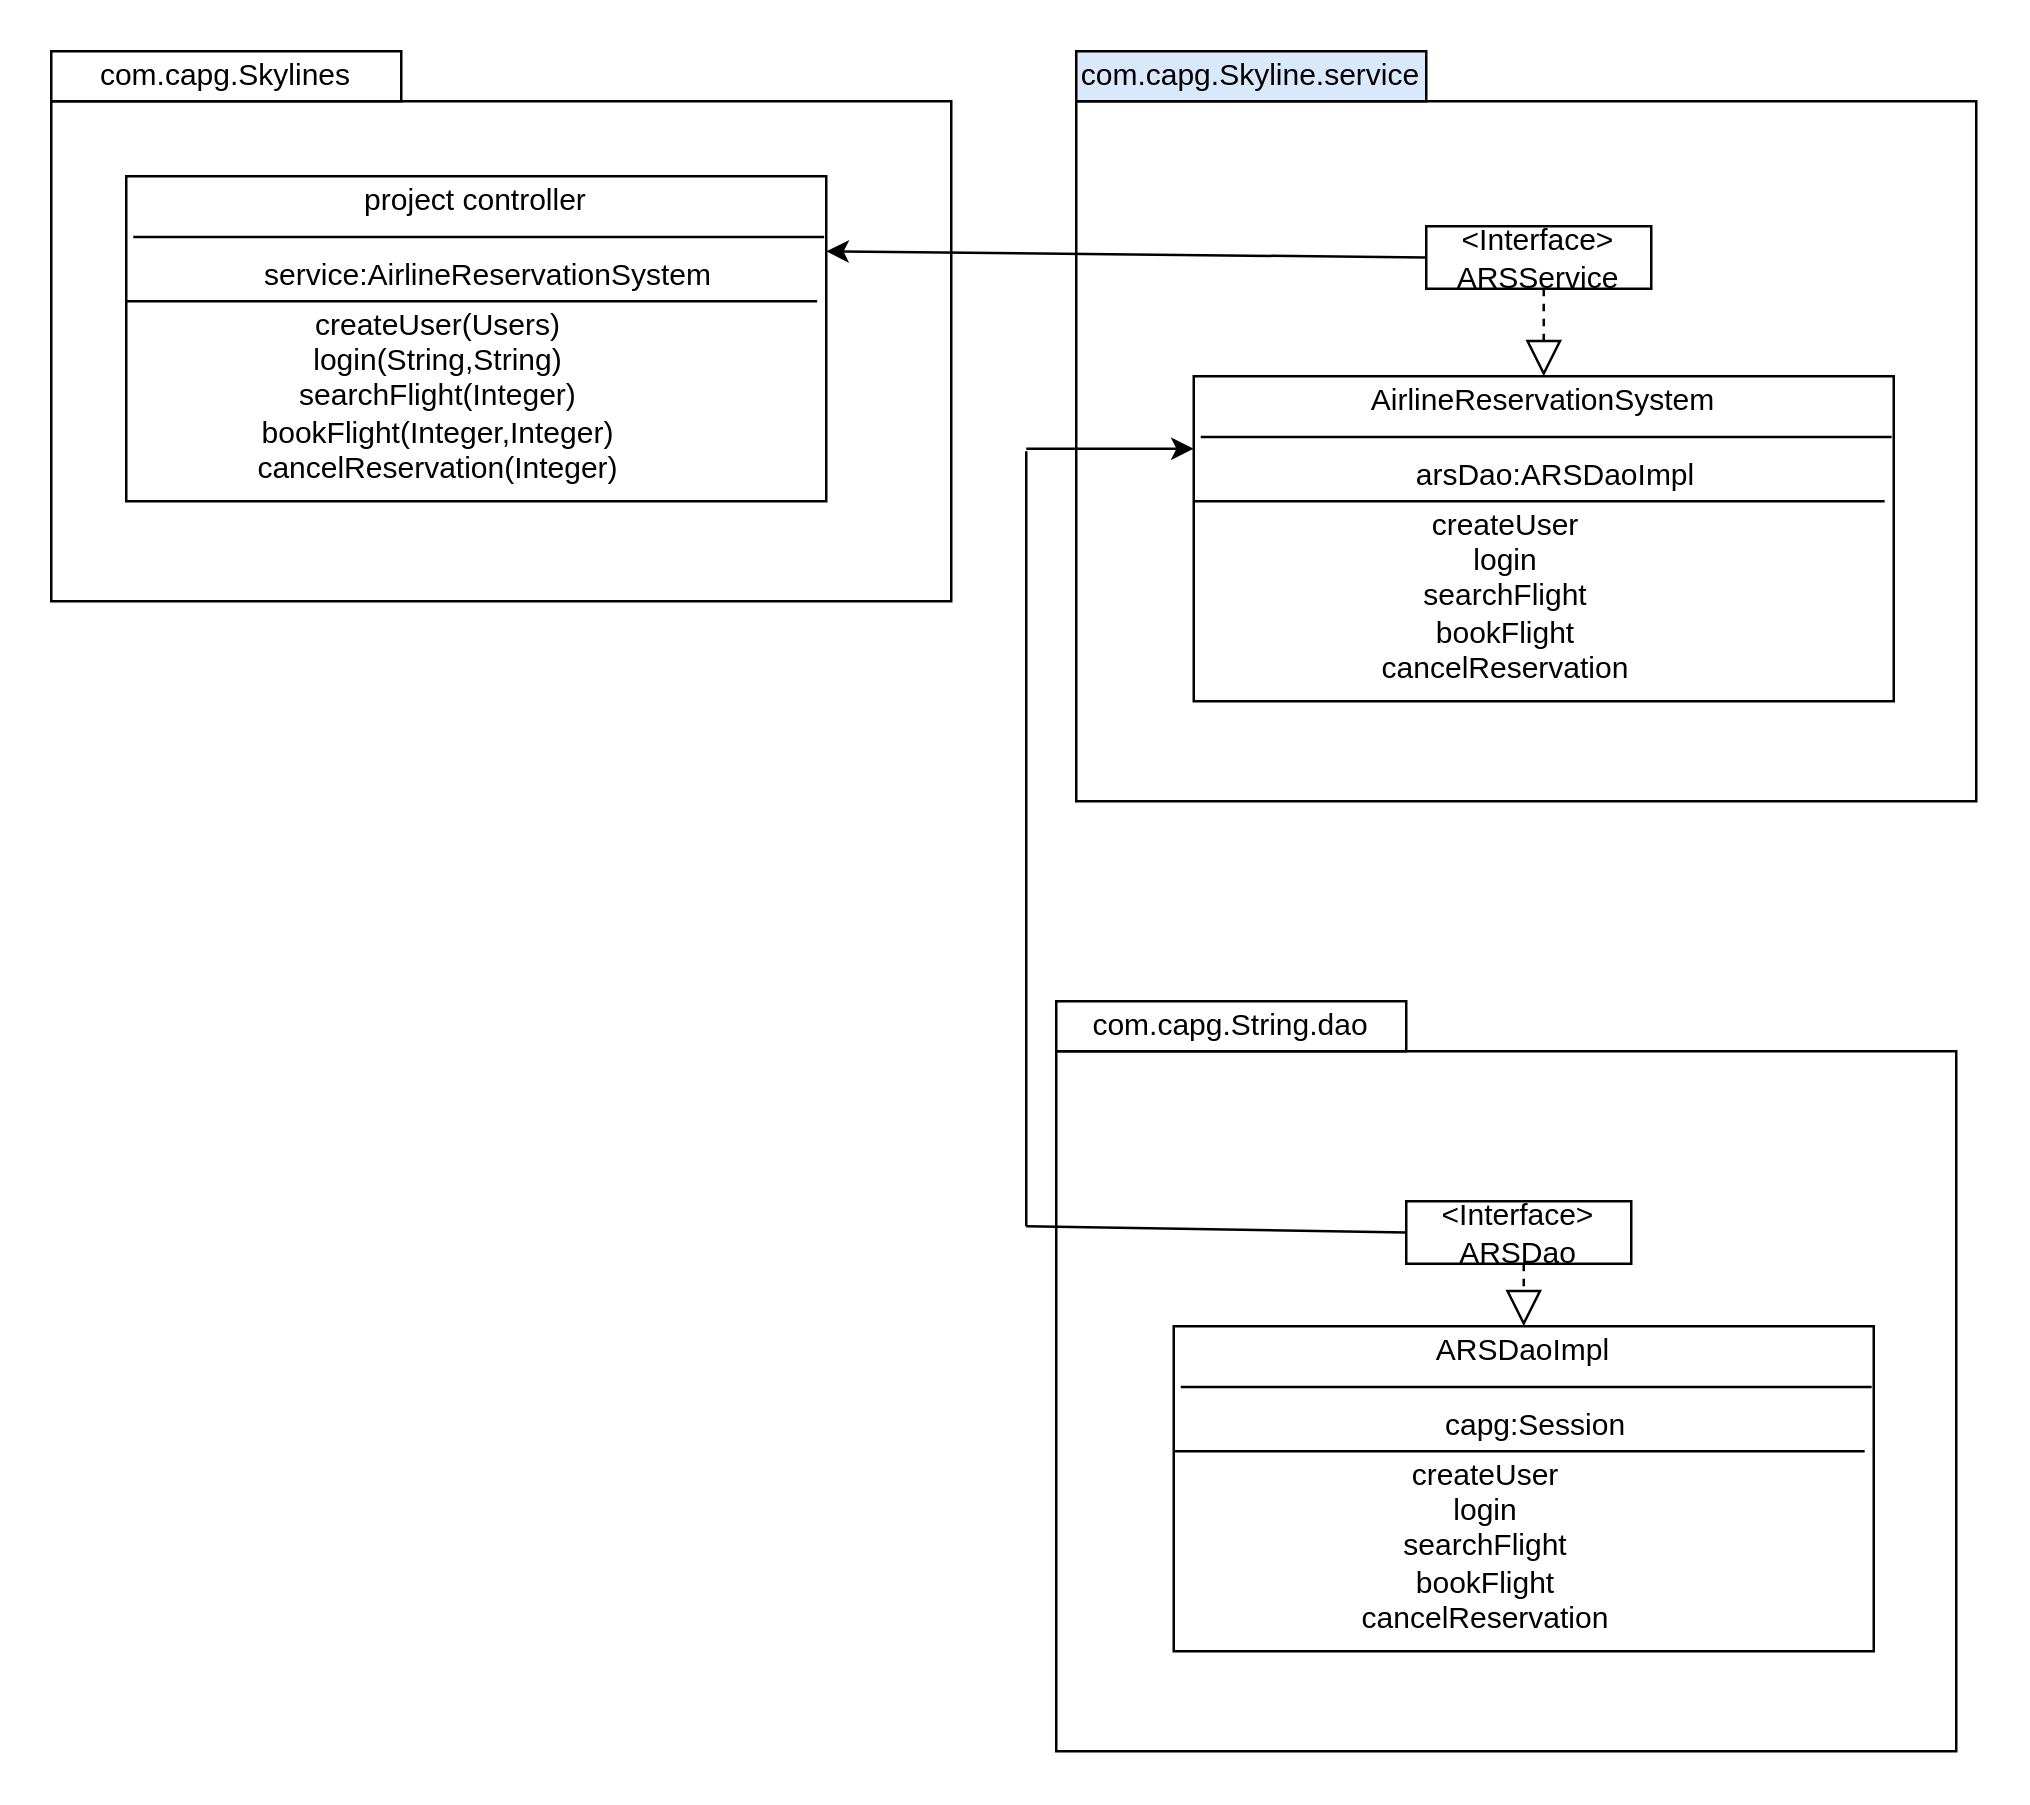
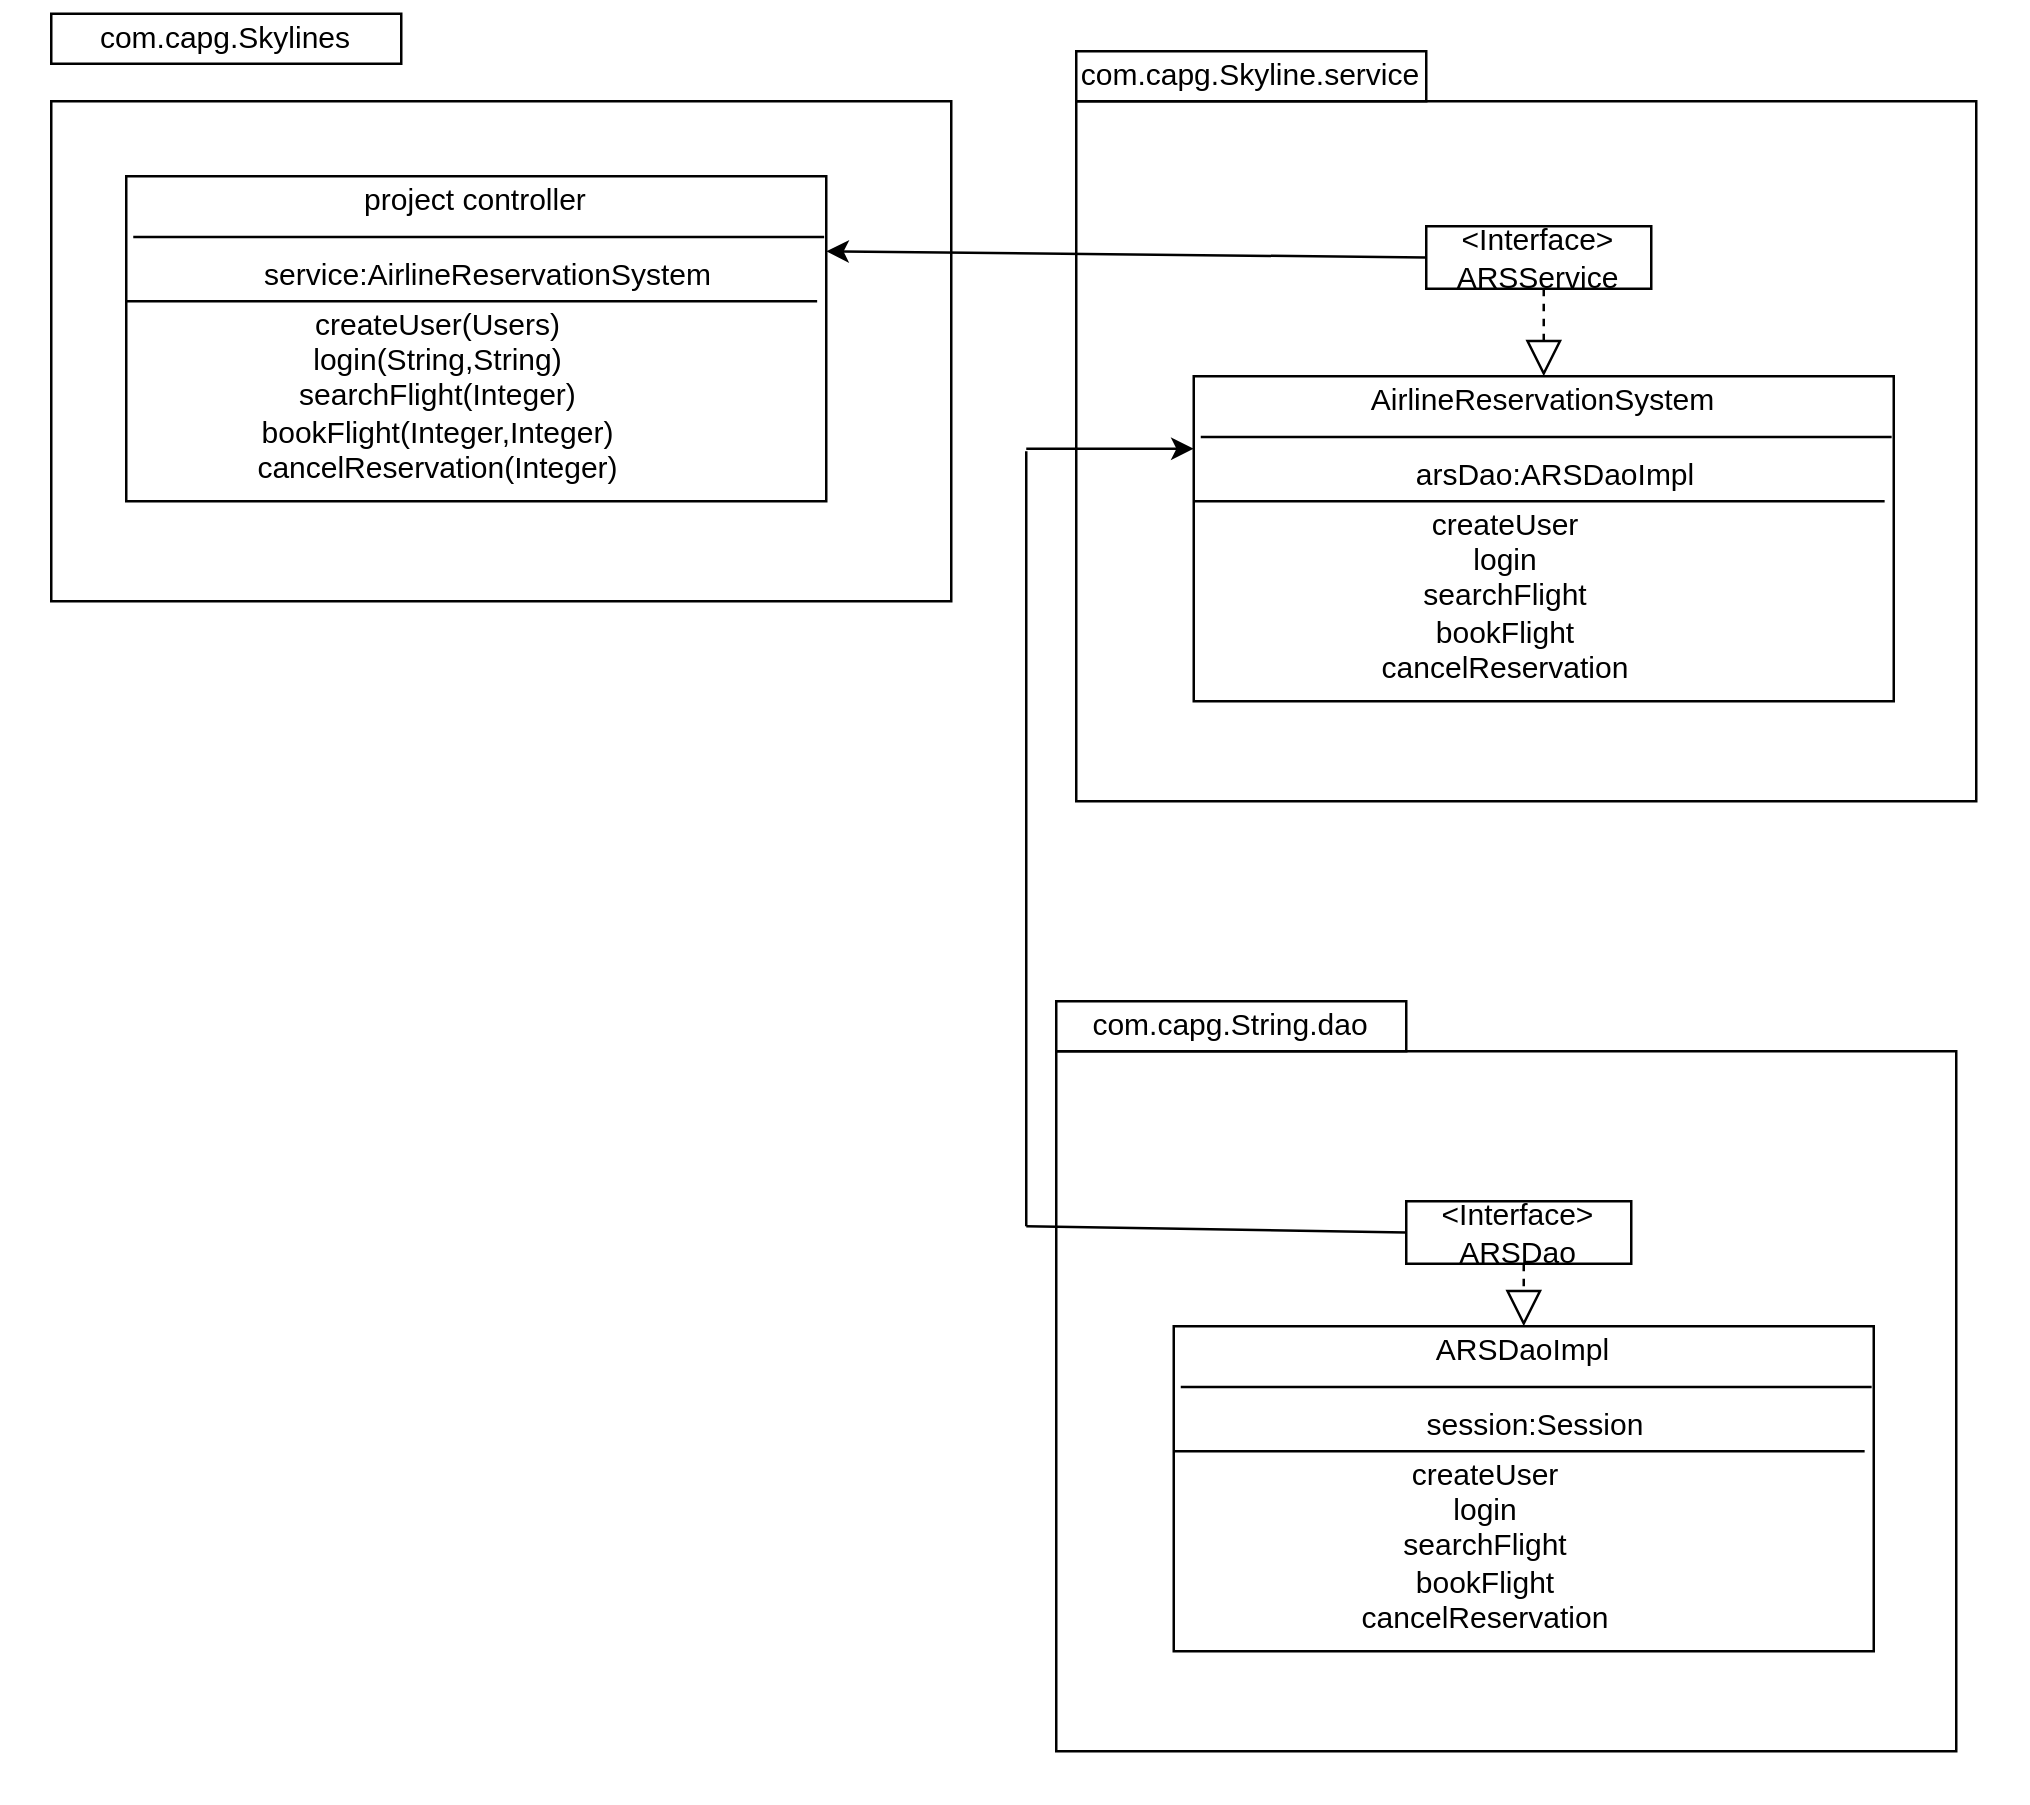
node "com.capg.Skylines": moved (226, 76) -> (226, 39)
node "com.capg.Skyline.service": fillcolor #dae8fc -> #ffffff
node "capg:Session": label "capg:Session" -> "session:Session"
